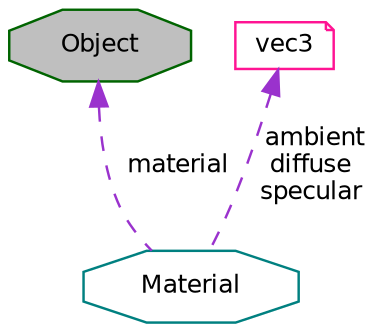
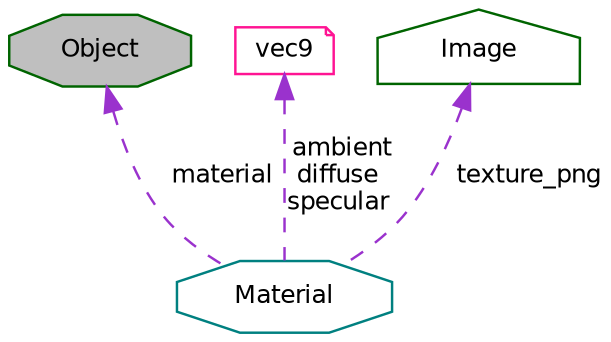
node "vec3": label "vec3" -> "vec9"
node "Image": added
